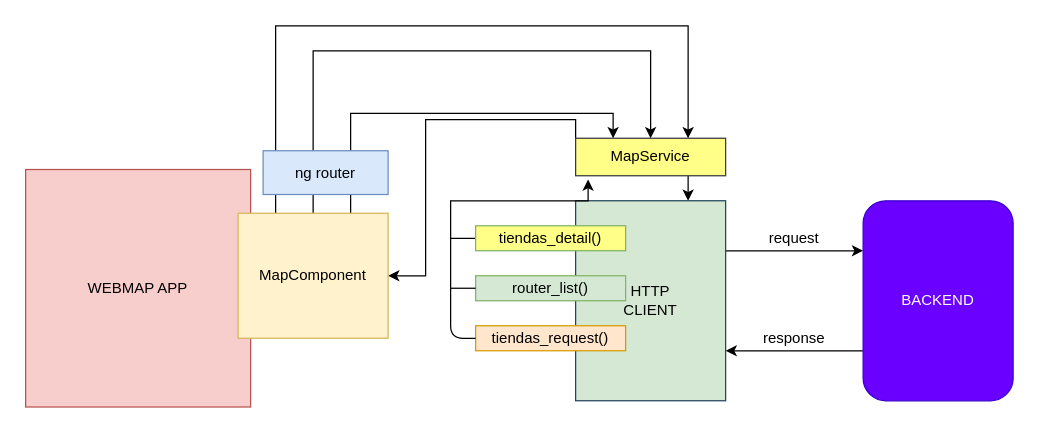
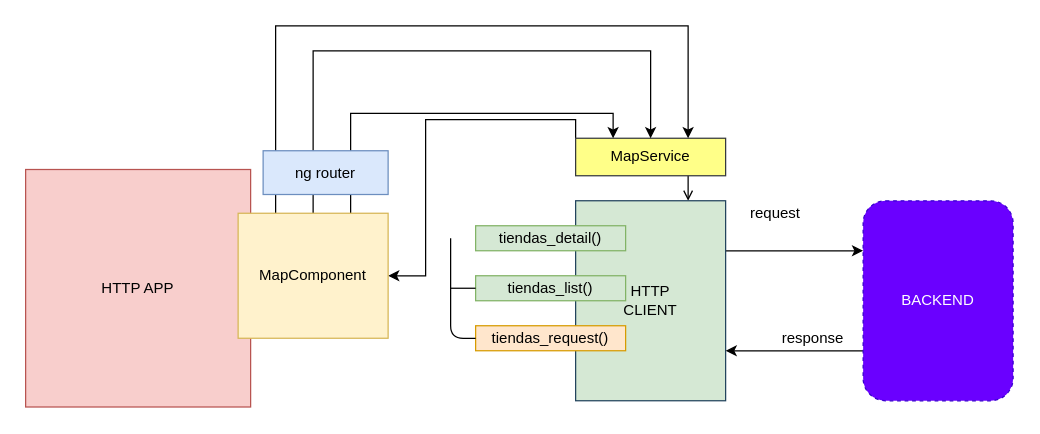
edge "MapService" -> "HTTP CLIENT": arrowhead classic -> open
edge "tiendas_detail()" -> "MapService": removed
node "tiendas_detail()": fillcolor #ffff88 -> #d5e8d4
node "request": moved (794, 238) -> (776, 213)
node "WEBMAP APP": label "WEBMAP APP" -> "HTTP APP"
node "router_list()": label "router_list()" -> "tiendas_list()"
node "BACKEND": style solid -> dashed
node "response": moved (794, 338) -> (813, 338)
